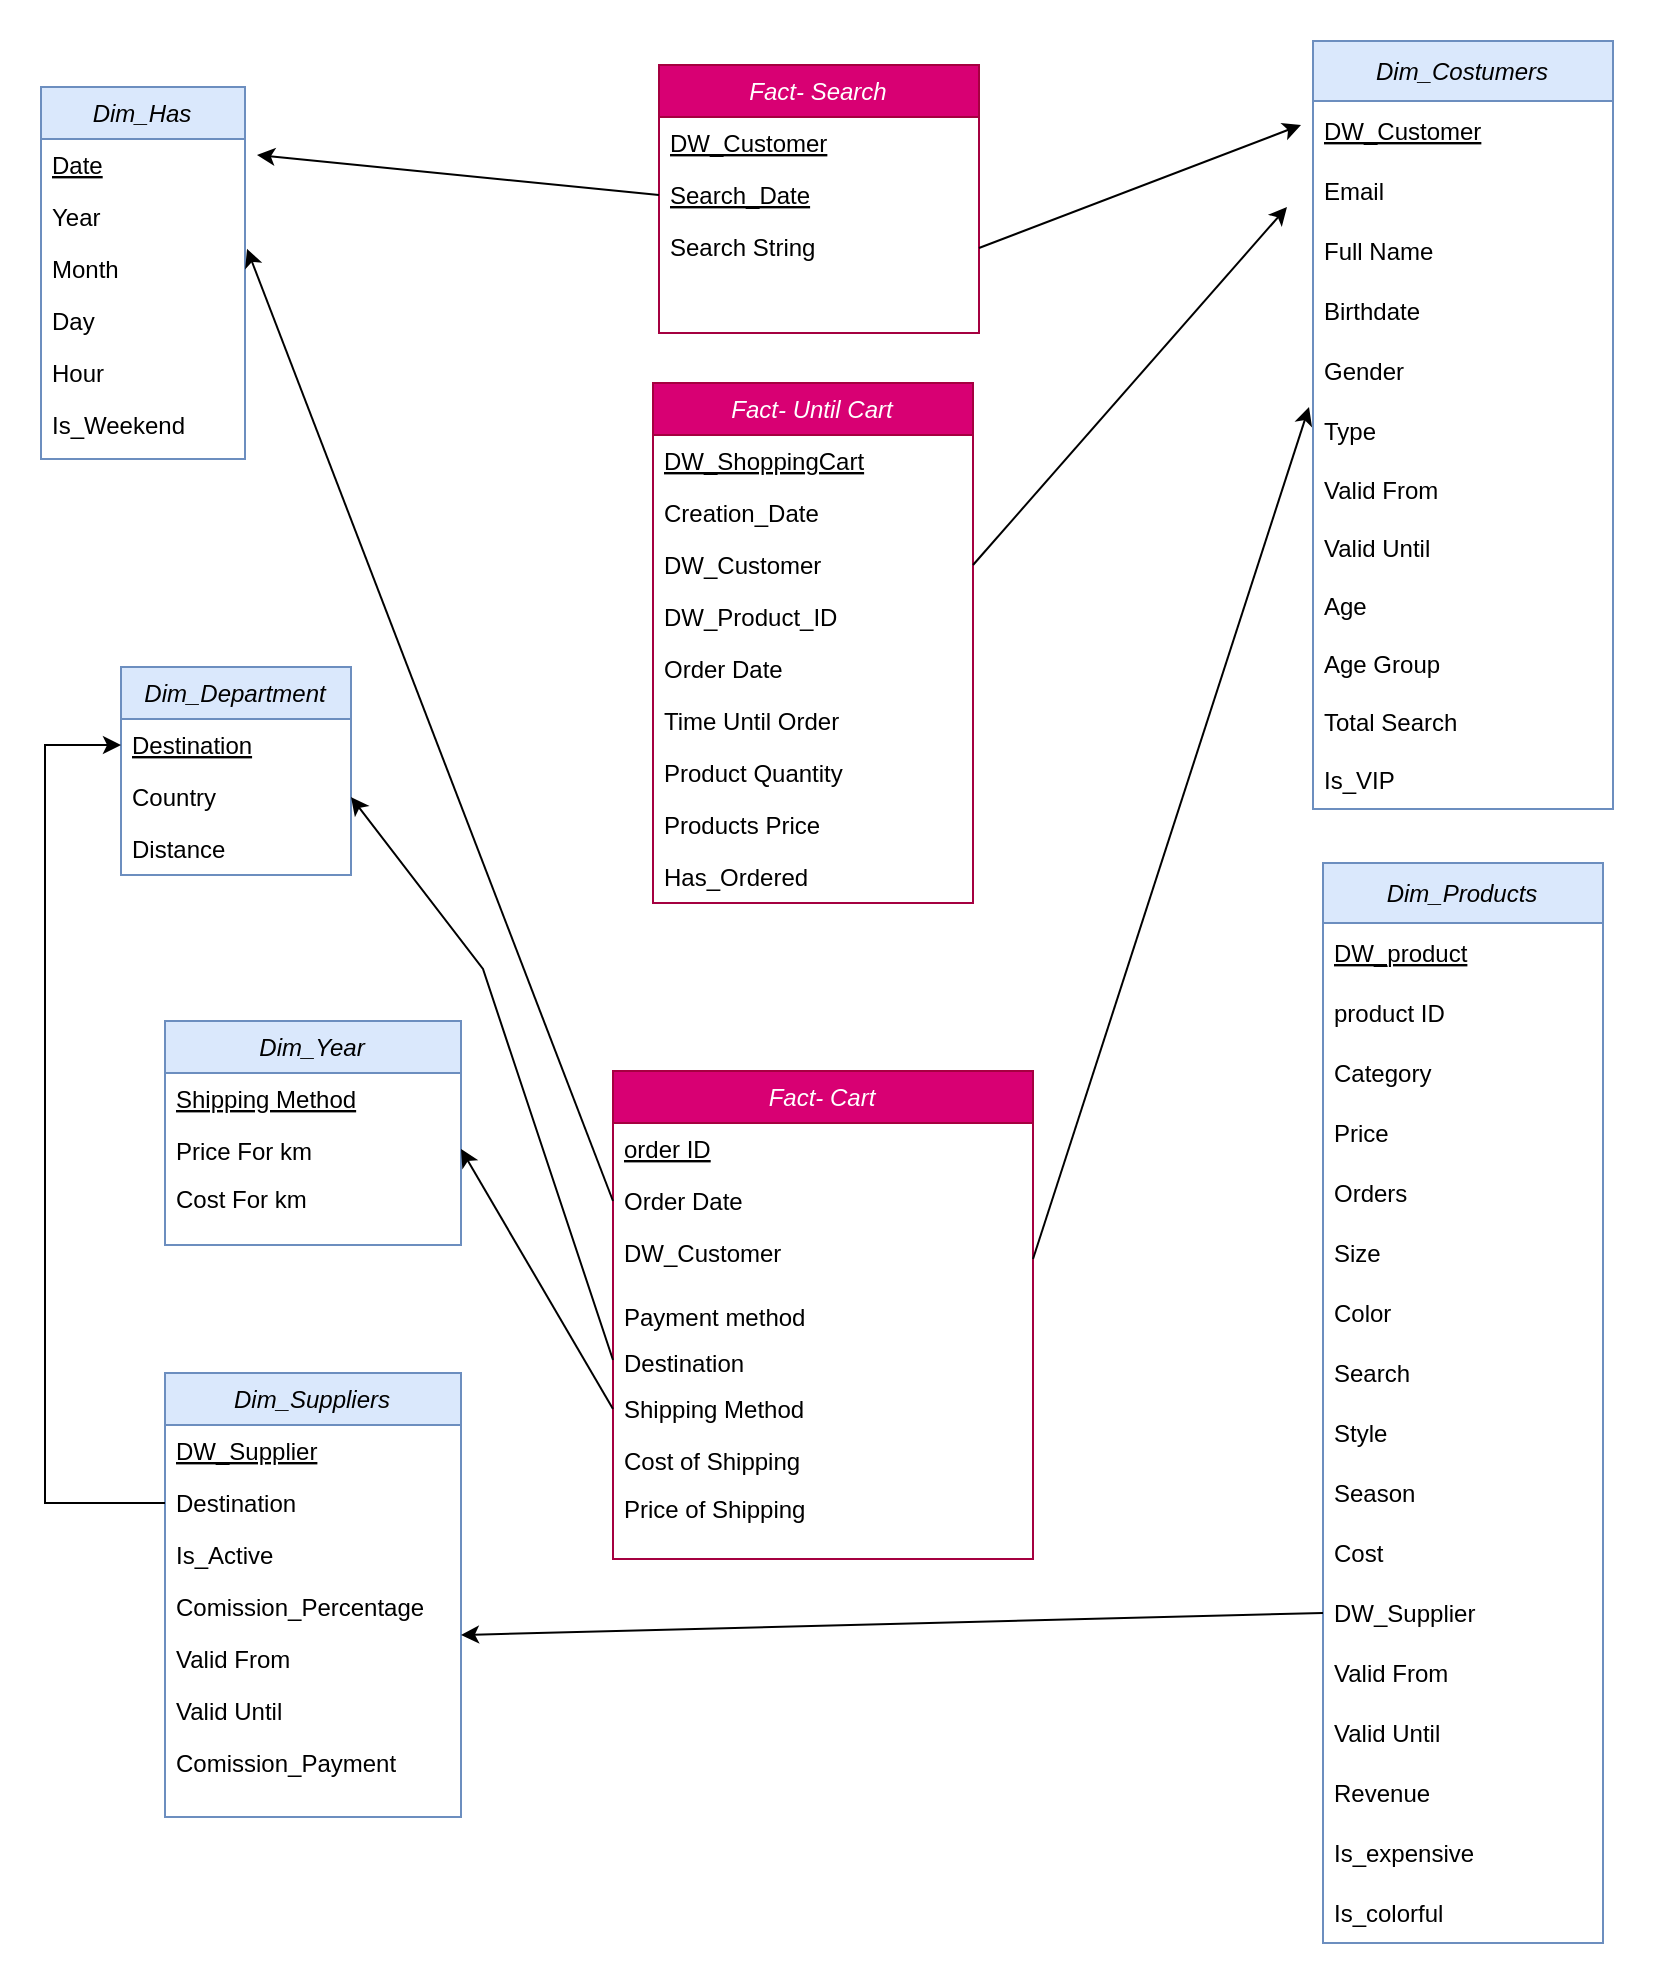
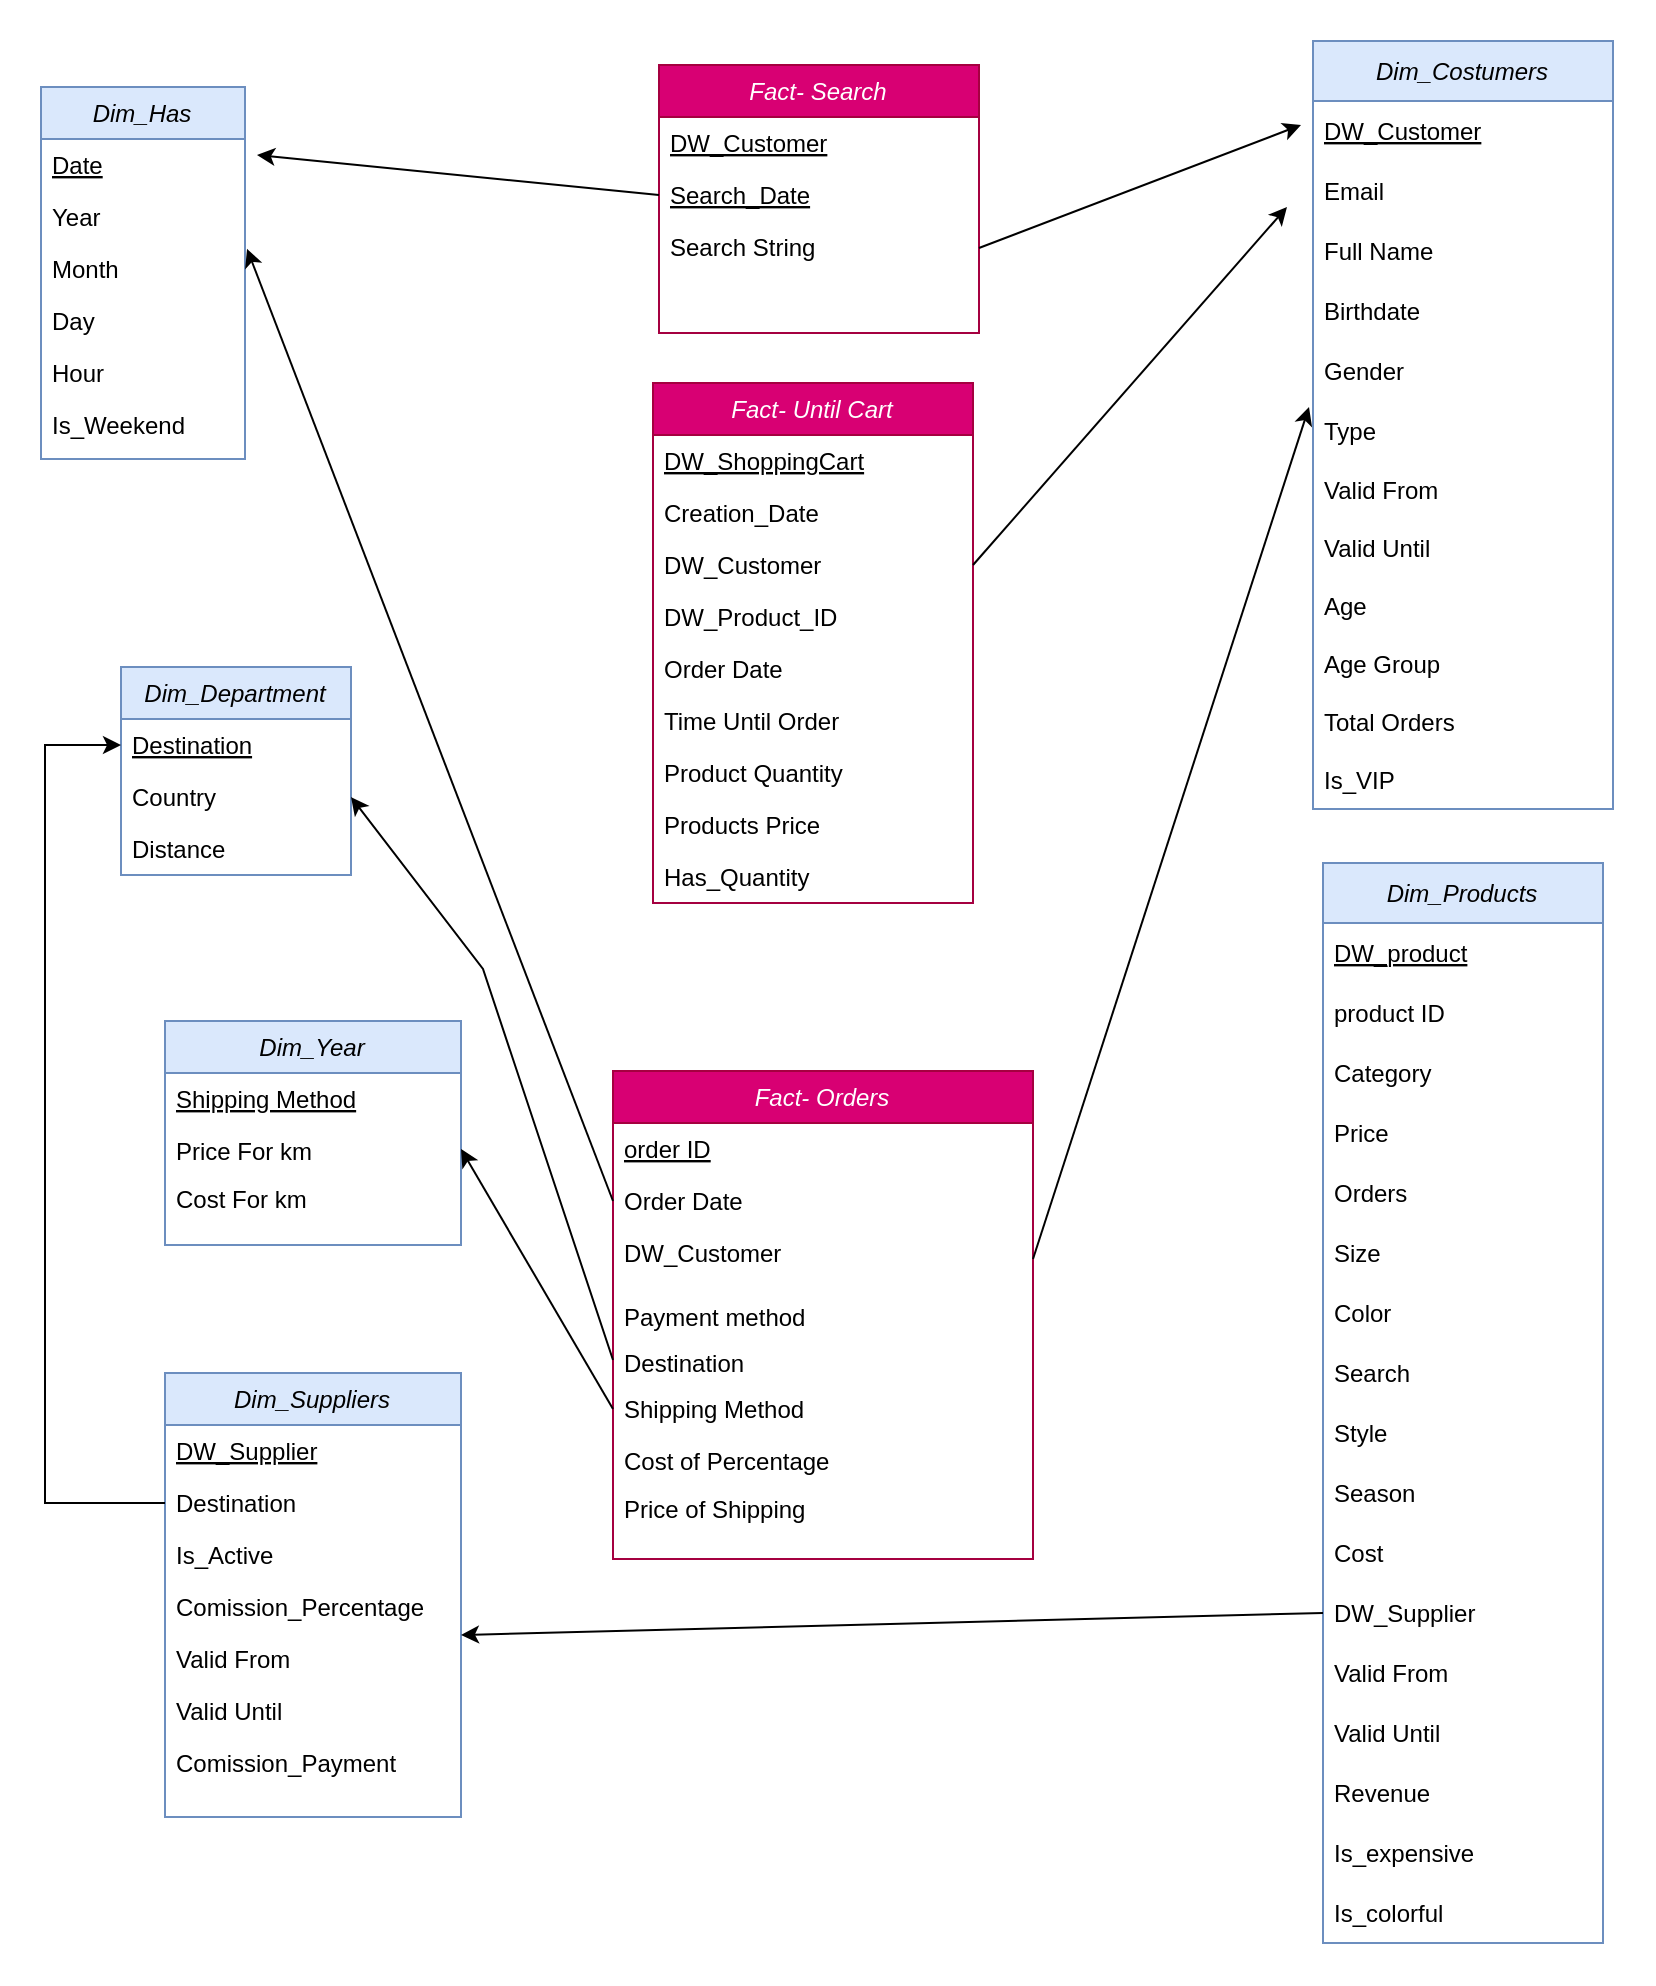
node "Total Search": label "Total Search" -> "Total Orders"
node "Has_Ordered": label "Has_Ordered" -> "Has_Quantity"
node "Fact- Cart": label "Fact- Cart" -> "Fact- Orders"
node "Cost of Shipping": label "Cost of Shipping" -> "Cost of Percentage"
